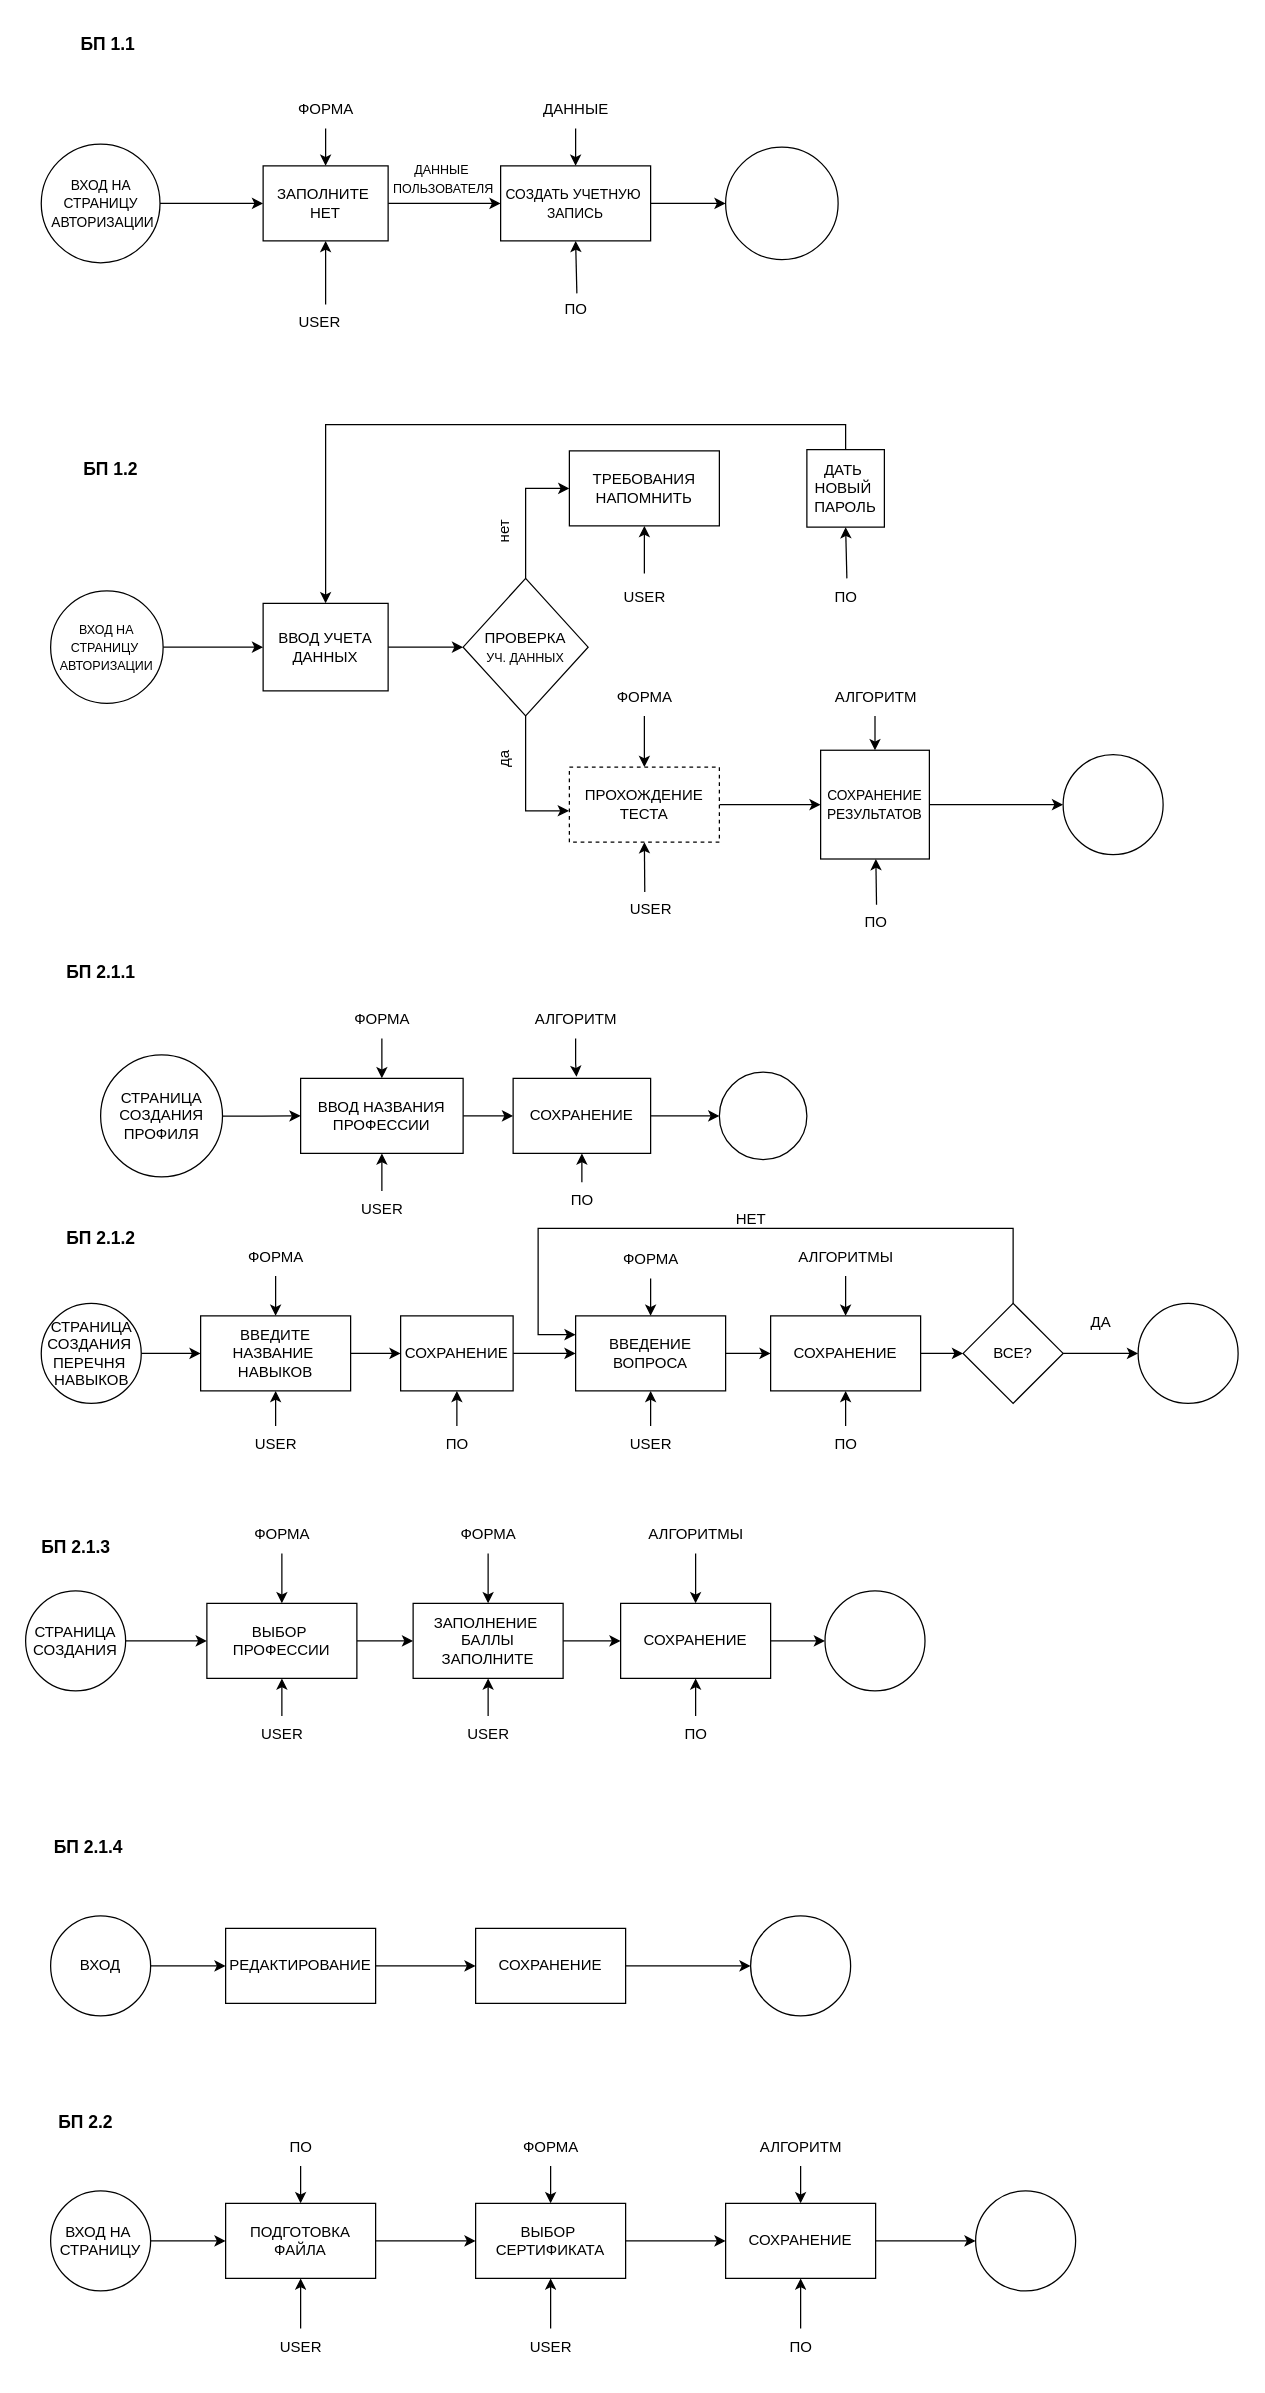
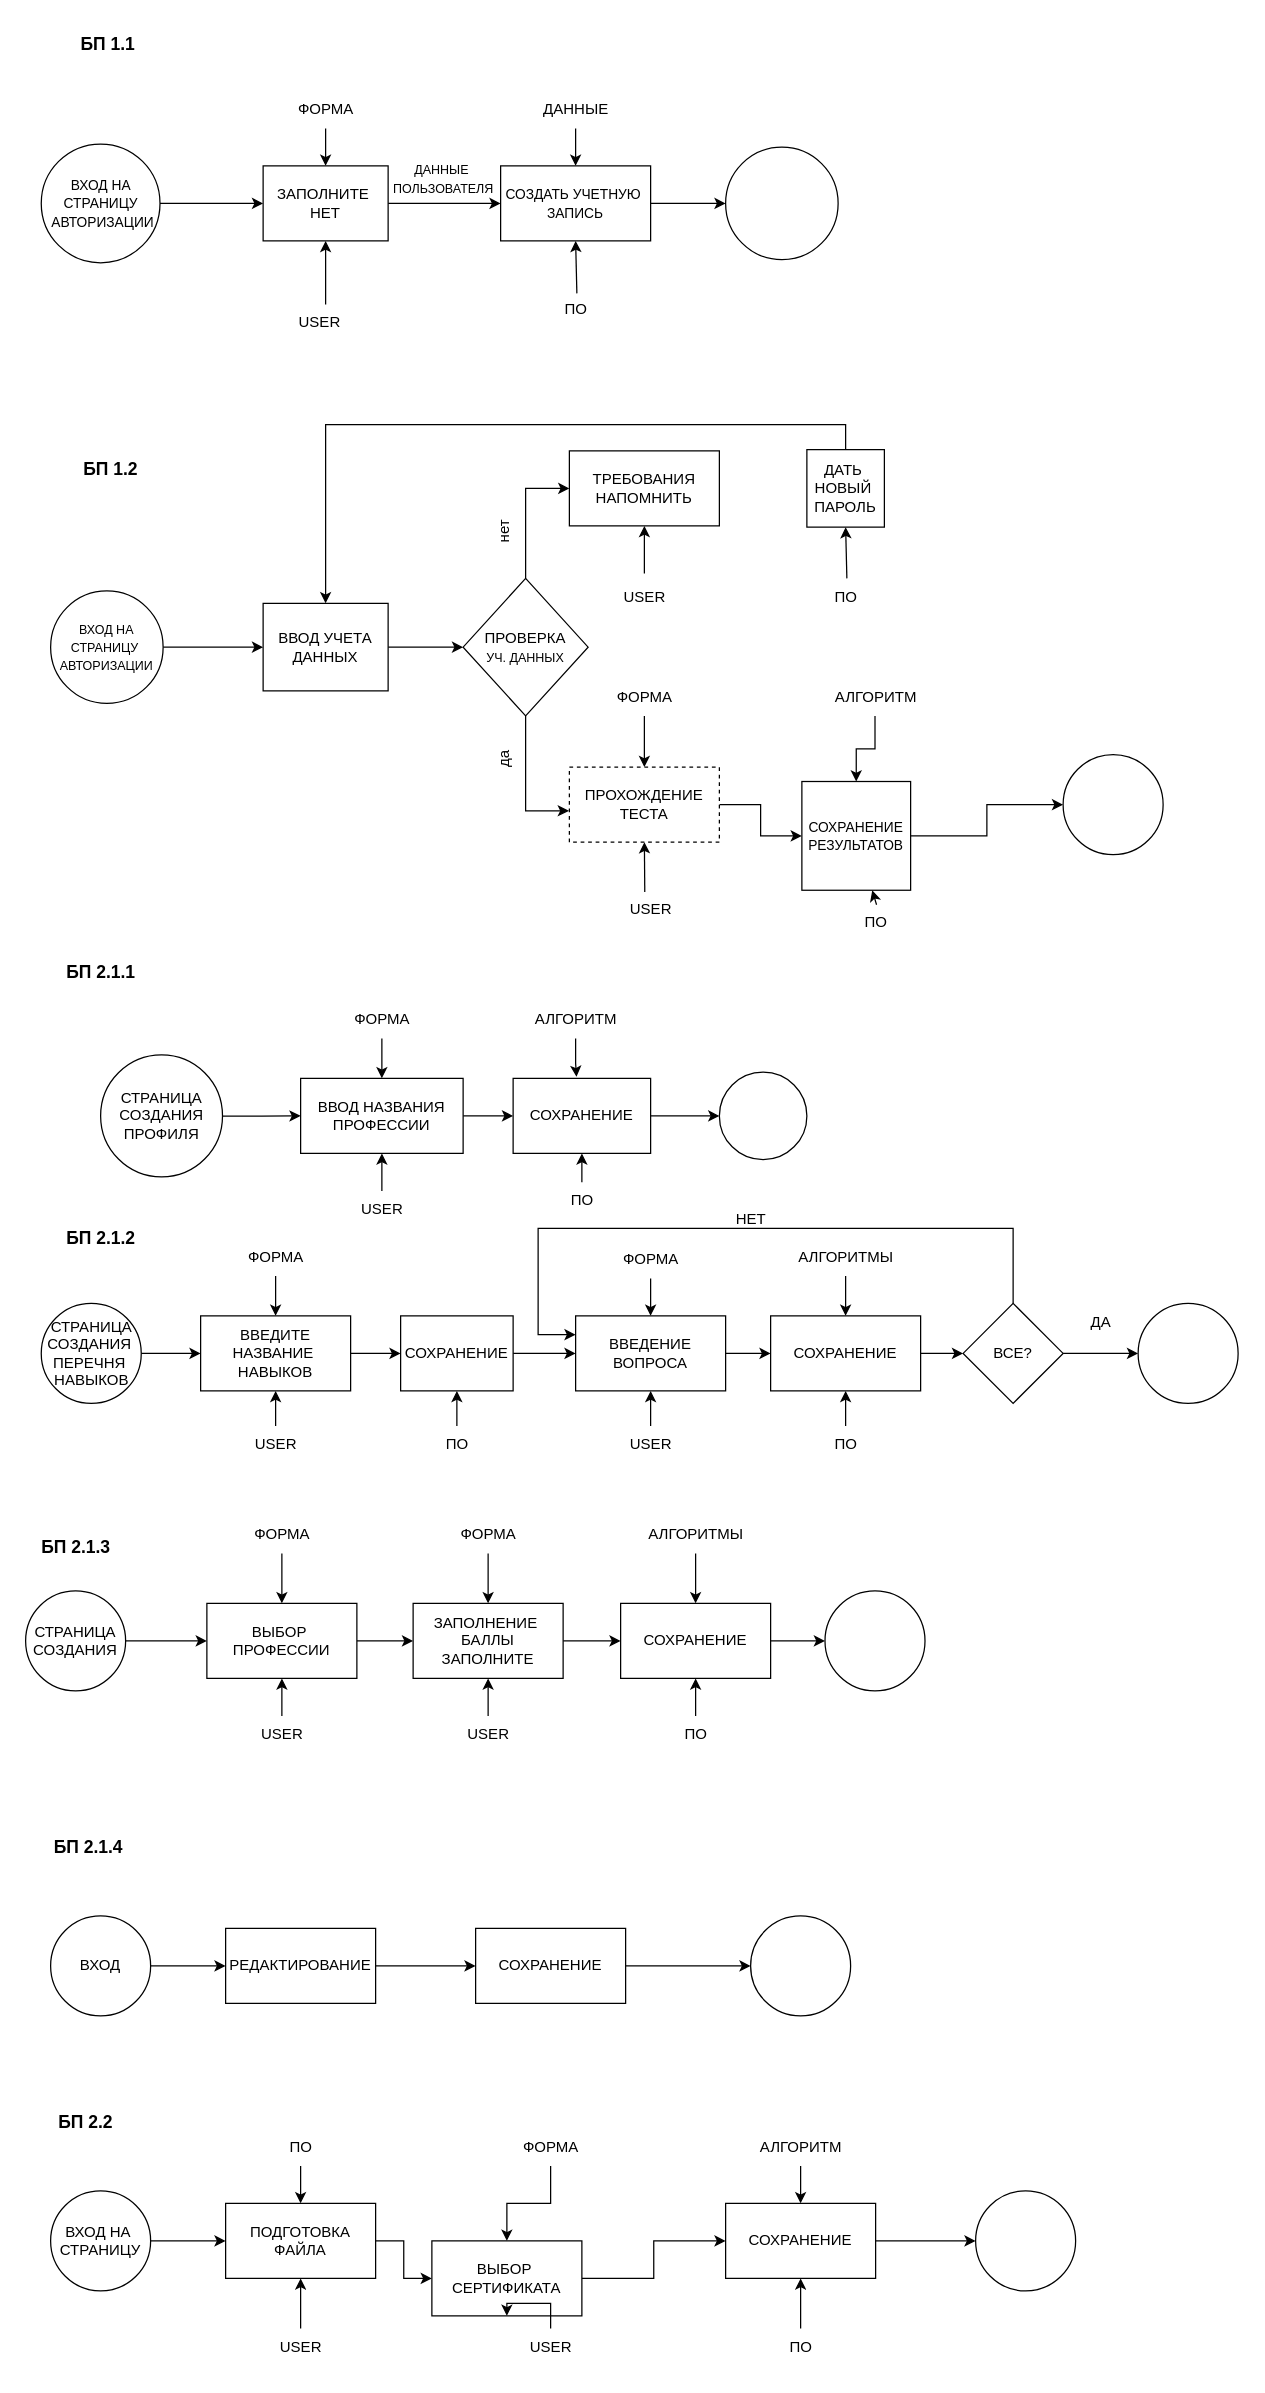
node "СОХРАНЕНИЕРЕЗУЛЬТАТОВ": moved (875, 804) -> (856, 836)
node "ВЫБОР СЕРТИФИКАТА": moved (551, 2241) -> (507, 2278)
